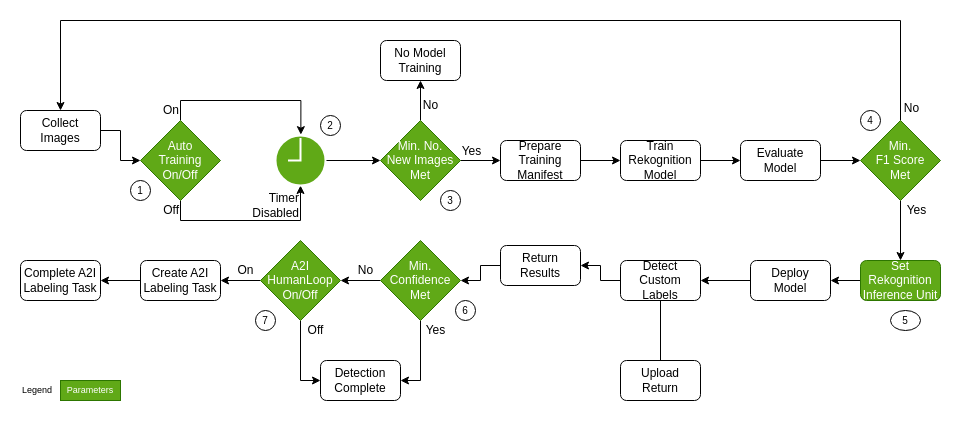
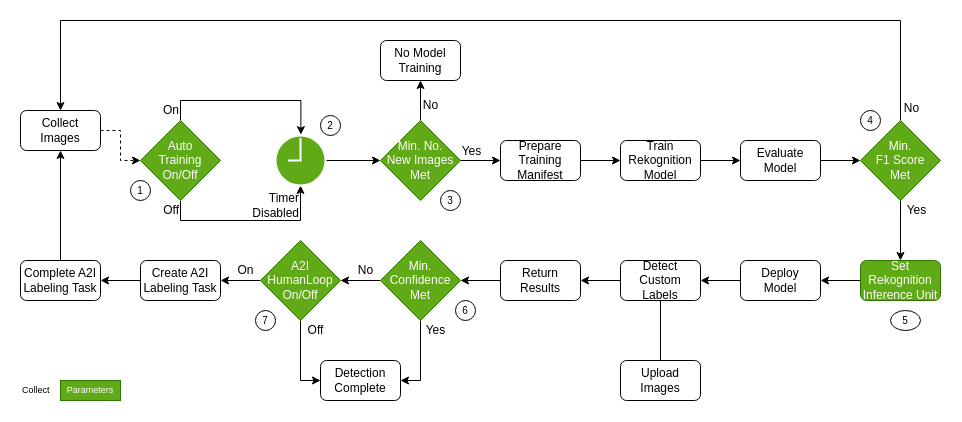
edge "Collect Images" -> "Auto Training On/Off": style solid -> dashed
edge "Complete A2I Labeling Task" -> "Collect Images": added
node "Return Results": moved (541, 266) -> (541, 281)
node "Deploy Model": moved (791, 281) -> (781, 281)
node "Upload Return": label "Upload Return" -> "Upload Images"
node "Legend": label "Legend" -> "Collect"
